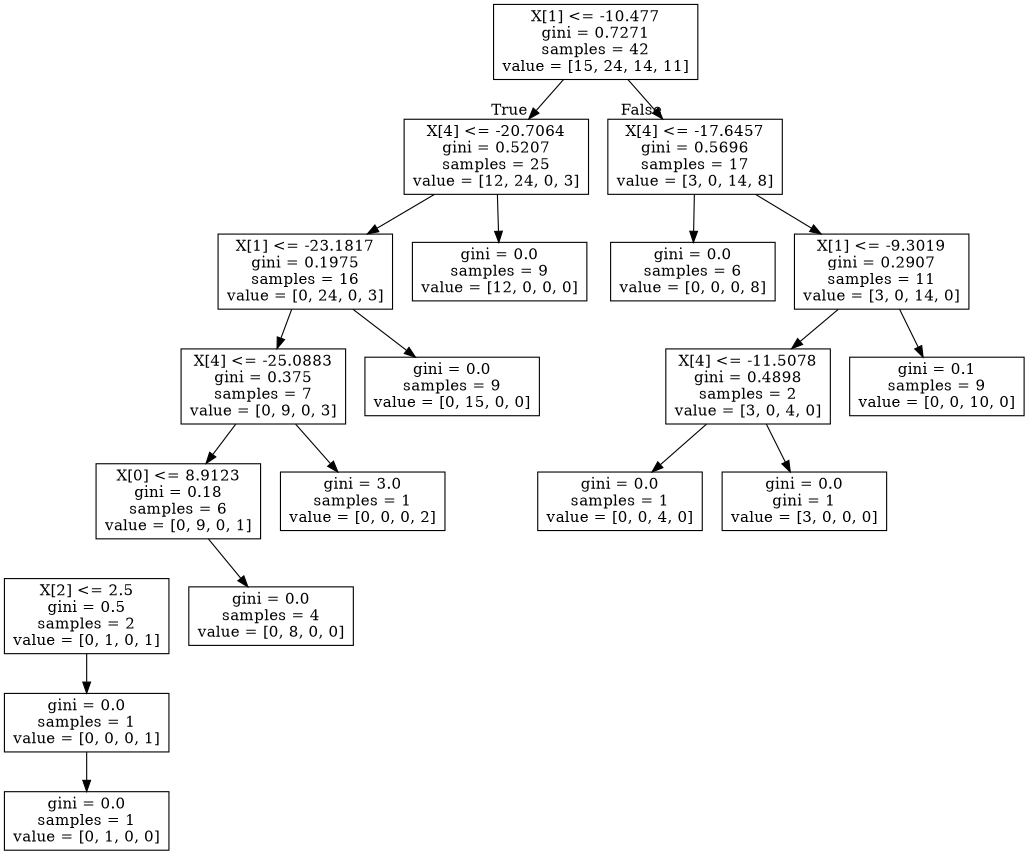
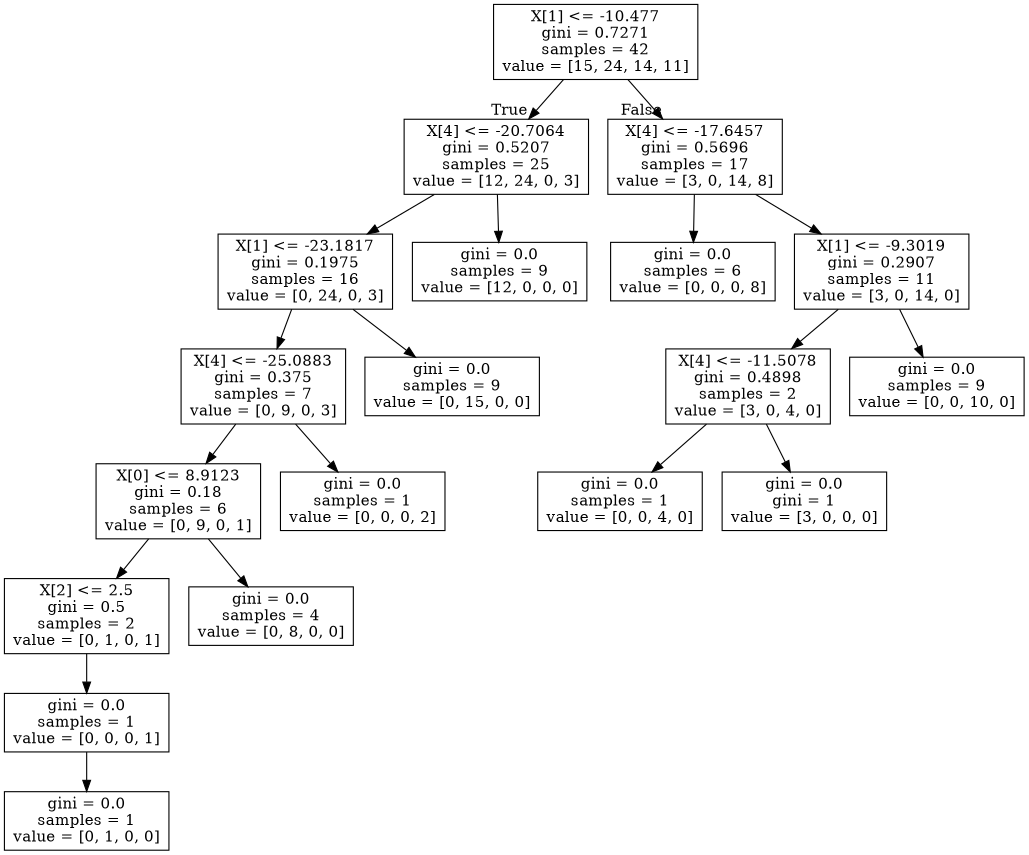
node "gini = 0.1 samples = 9 value = [0, 0, 10, 0]": label "gini = 0.1 samples = 9 value = [0, 0, 10, 0]" -> "gini = 0.0 samples = 9 value = [0, 0, 10, 0]"
node "gini = 3.0 samples = 1 value = [0, 0, 0, 2]": label "gini = 3.0 samples = 1 value = [0, 0, 0, 2]" -> "gini = 0.0 samples = 1 value = [0, 0, 0, 2]"
edge "X[0] <= 8.9123 gini = 0.18 samples = 6 value = [0, 9, 0, 1]" -> "X[2] <= 2.5 gini = 0.5 samples = 2 value = [0, 1, 0, 1]": added
